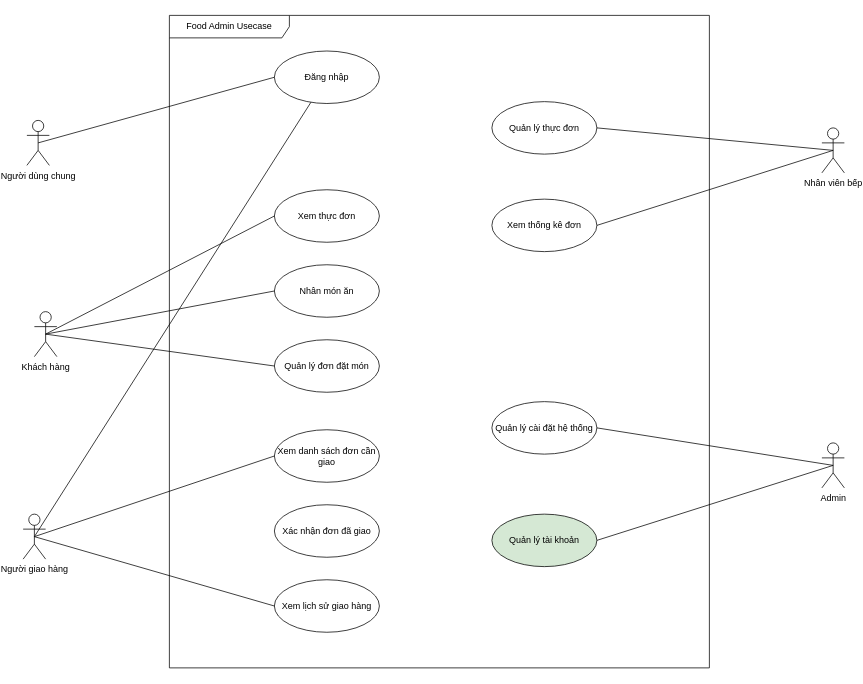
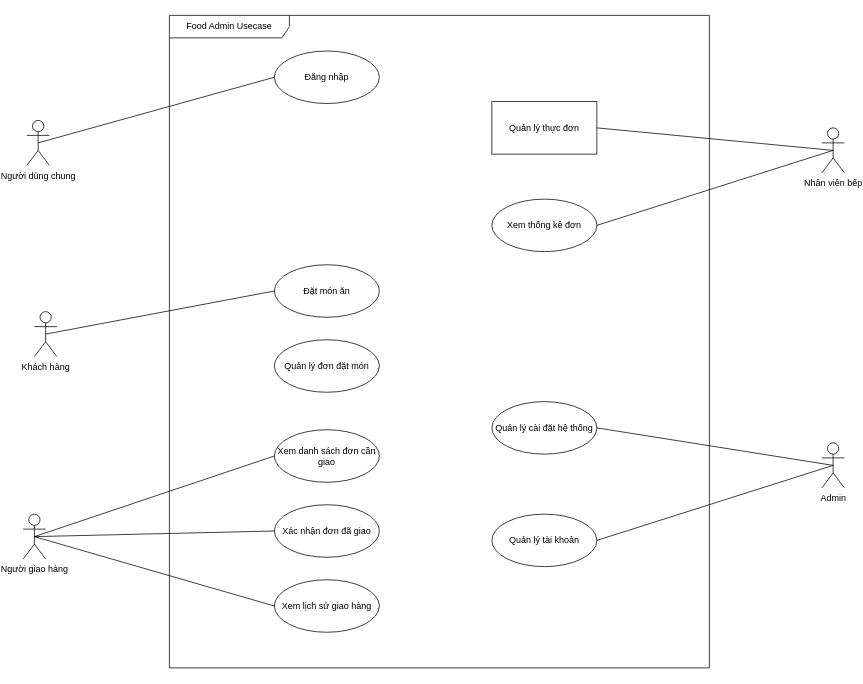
node "Quản lý thực đơn": shape ellipse -> rectangle
node "Xem thực đơn": removed
edge "Xem thực đơn" -- "Khách hàng": removed
node "Nhân món ăn": label "Nhân món ăn" -> "Đặt món ăn"
edge "Đăng nhập" -- "Người giao hàng": now "Xác nhận đơn đã giao" -- "Người giao hàng"
edge "Khách hàng" -- "Quản lý đơn đặt món": removed
node "Quản lý tài khoản": fillcolor #d5e8d4 -> #ffffff
